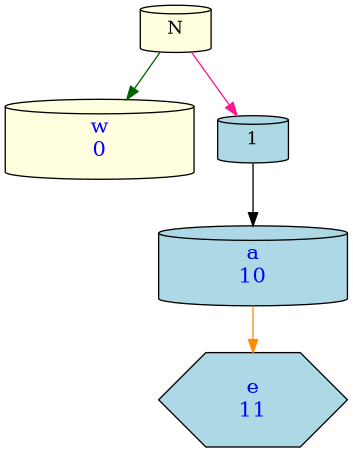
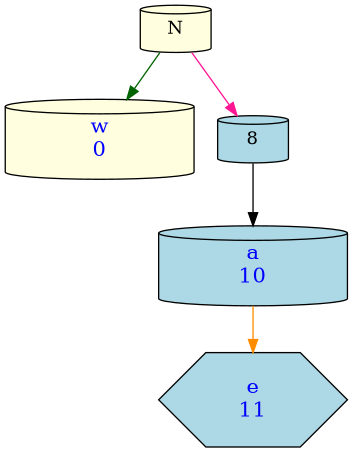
node "1": label "1" -> "8"
